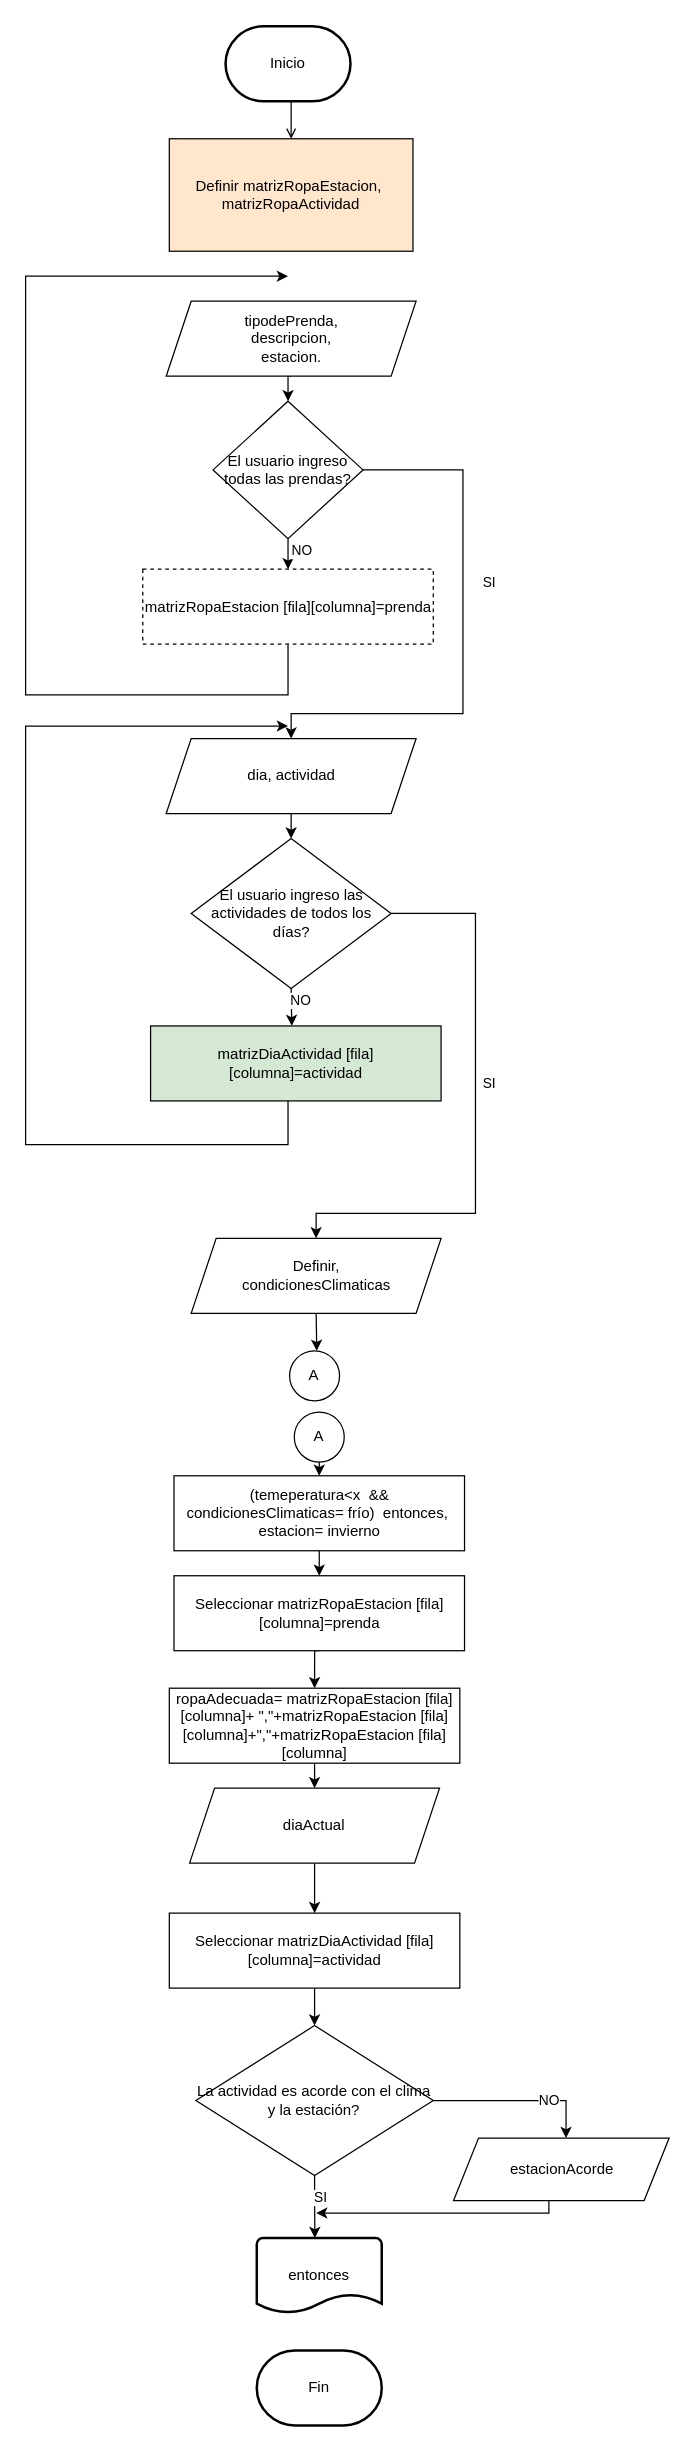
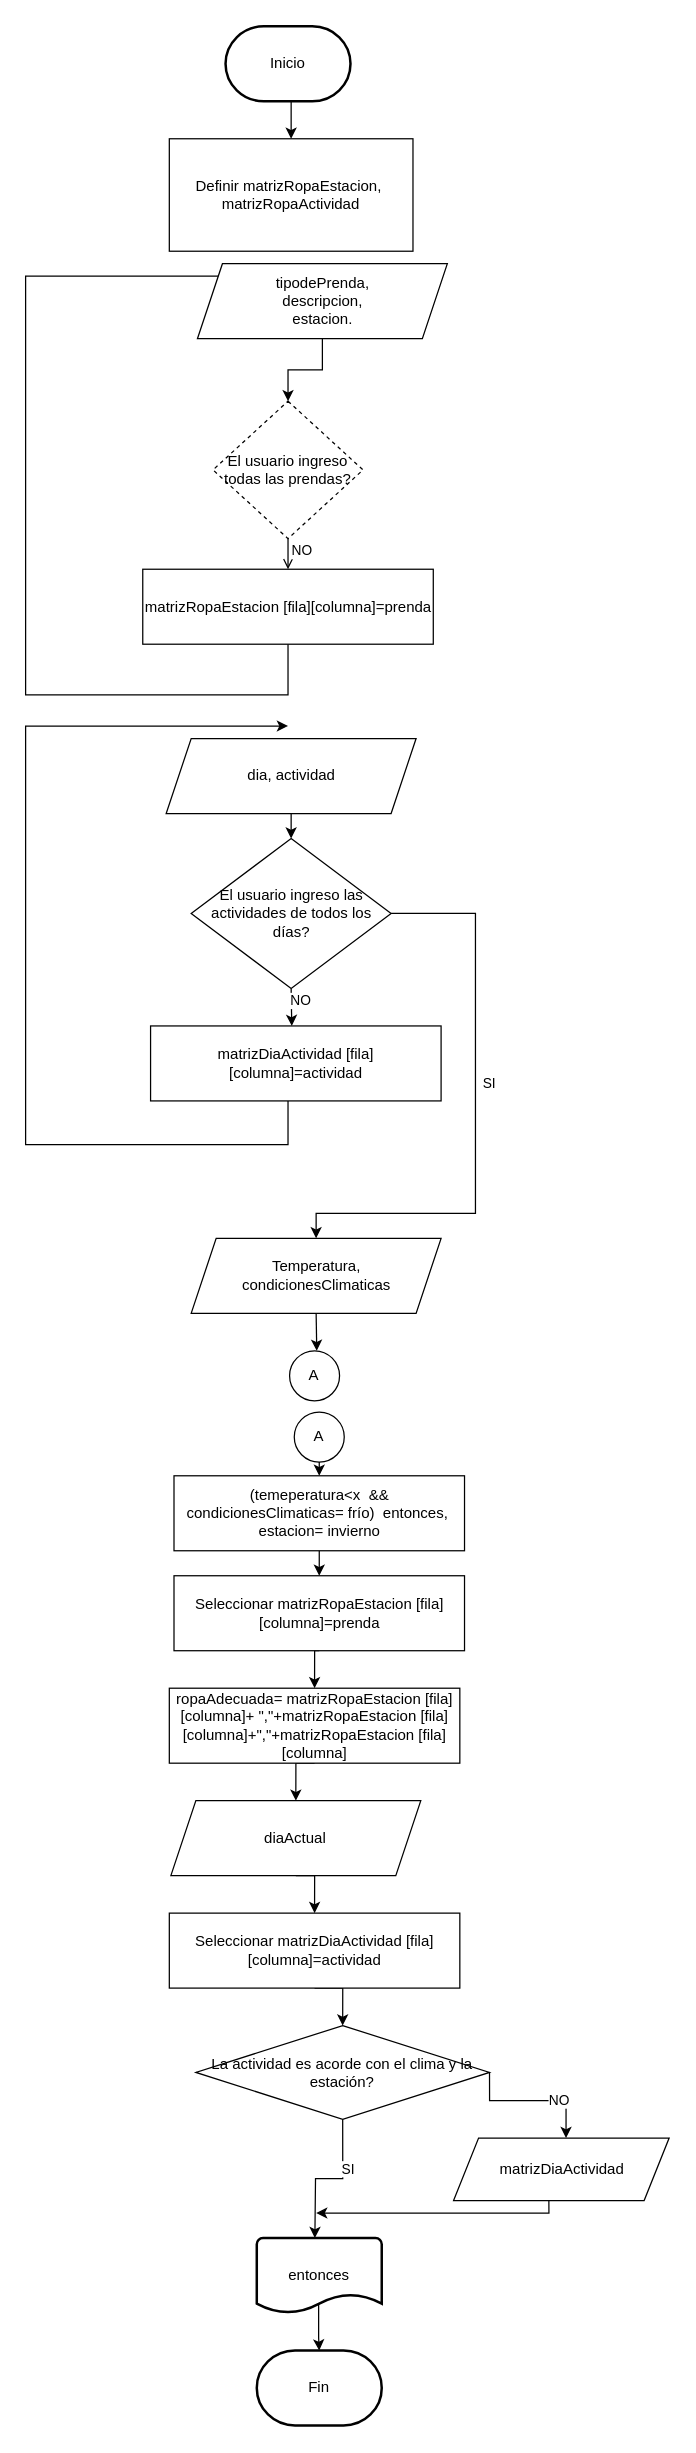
edge "Inicio" -> "Definir matrizRopaEstacion, matrizRopaActividad": arrowhead open -> classic
node "Definir matrizRopaEstacion, matrizRopaActividad": fillcolor #ffe6cc -> #ffffff
node "tipodePrenda, descripcion, estacion.": moved (291, 338) -> (323, 301)
node "El usuario ingreso todas las prendas?": style solid -> dashed
edge "El usuario ingreso todas las prendas?" -> "matrizRopaEstacion [fila][columna]=prenda": arrowhead classic -> open
node "matrizRopaEstacion [fila][columna]=prenda": style dashed -> solid
edge "El usuario ingreso todas las prendas?" -> "dia, actividad": removed, label "SI"
node "matrizDiaActividad [fila][columna]=actividad": fillcolor #d5e8d4 -> #ffffff
node "Definir, condicionesClimaticas": label "Definir, condicionesClimaticas" -> "Temperatura, condicionesClimaticas"
node "diaActual": moved (315, 1826) -> (296, 1838)
node "La actividad es acorde con el clima y la estación?": size 238x150 -> 294x94
node "estacionAcorde": label "estacionAcorde" -> "matrizDiaActividad"
edge "entonces" -> "Fin": added
